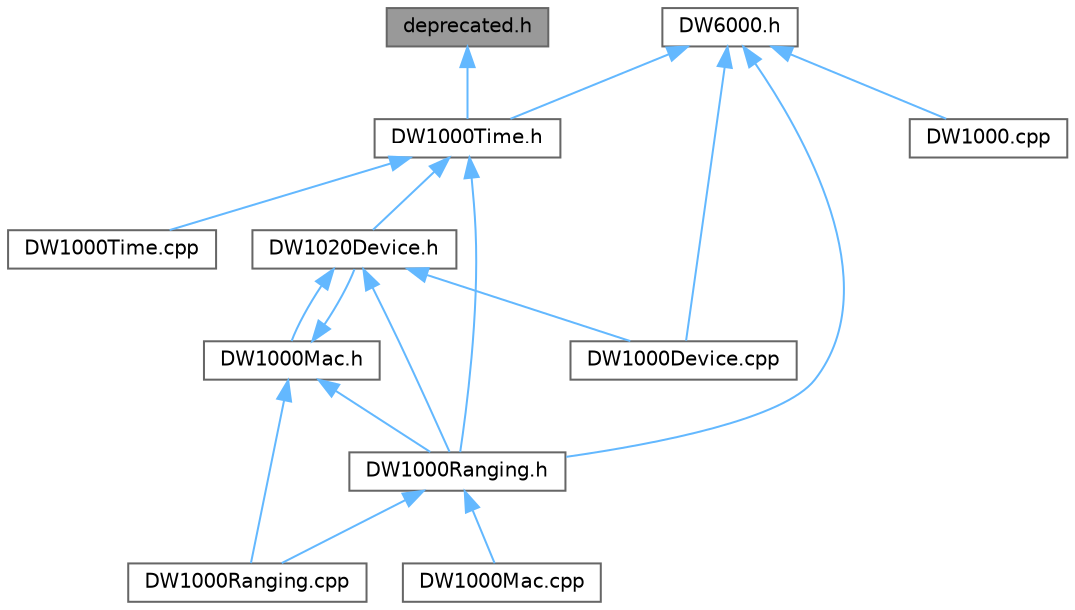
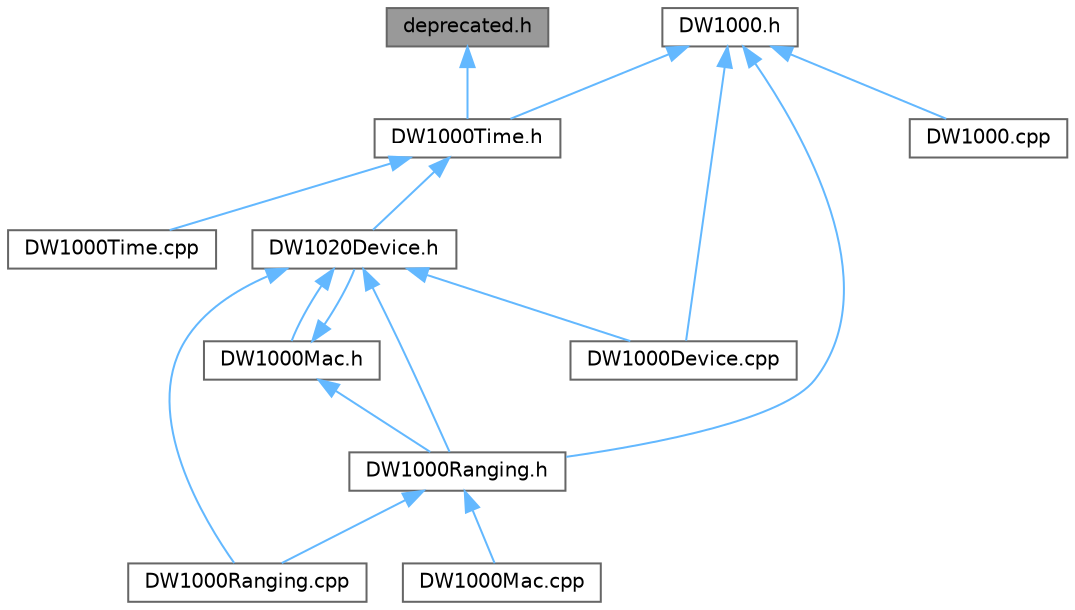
node "DW6000.h": label "DW6000.h" -> "DW1000.h"
edge "DW1000Ranging.h" -> "DW1000Time.h": removed
edge "DW1000Ranging.cpp" -> "DW1000Mac.h": now "DW1000Ranging.cpp" -> "DW1020Device.h"
